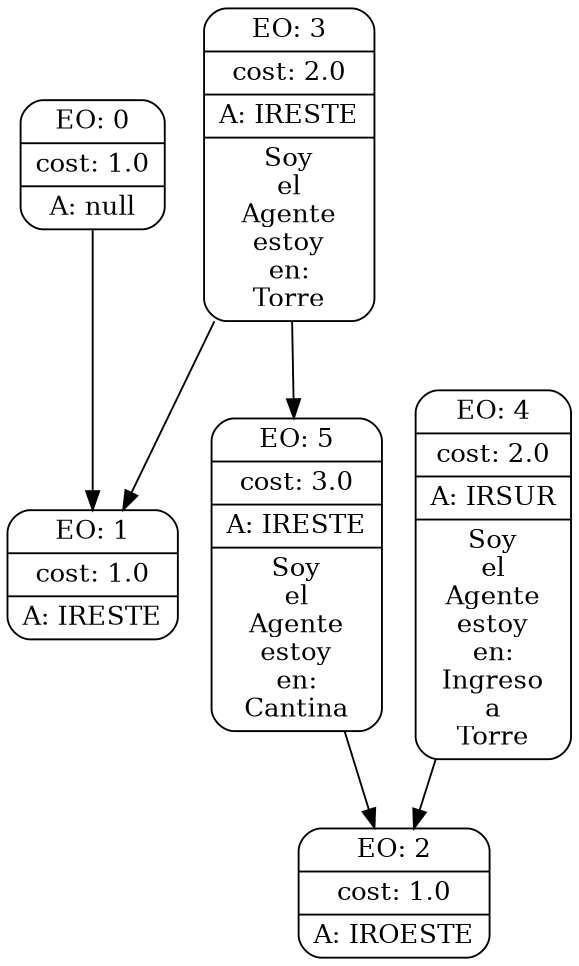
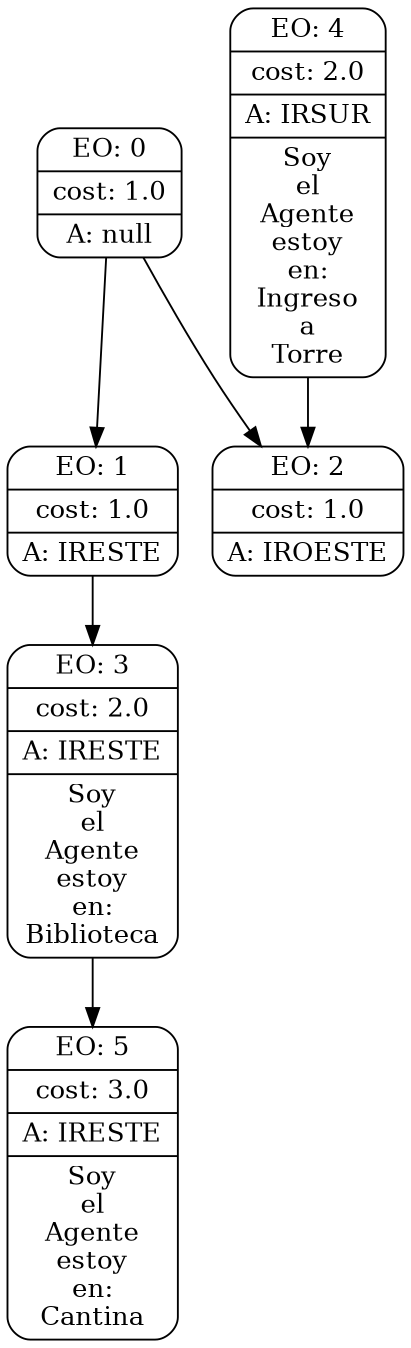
node "EO: 3": text "Torre" -> "Biblioteca"
edge "EO: 3" -> "EO: 1": reversed
edge "EO: 5" -> "EO: 2": now "EO: 0" -> "EO: 2"
